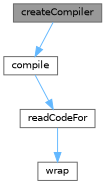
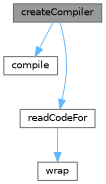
edge "compile" -> "readCodeFor": now "createCompiler" -> "readCodeFor"
